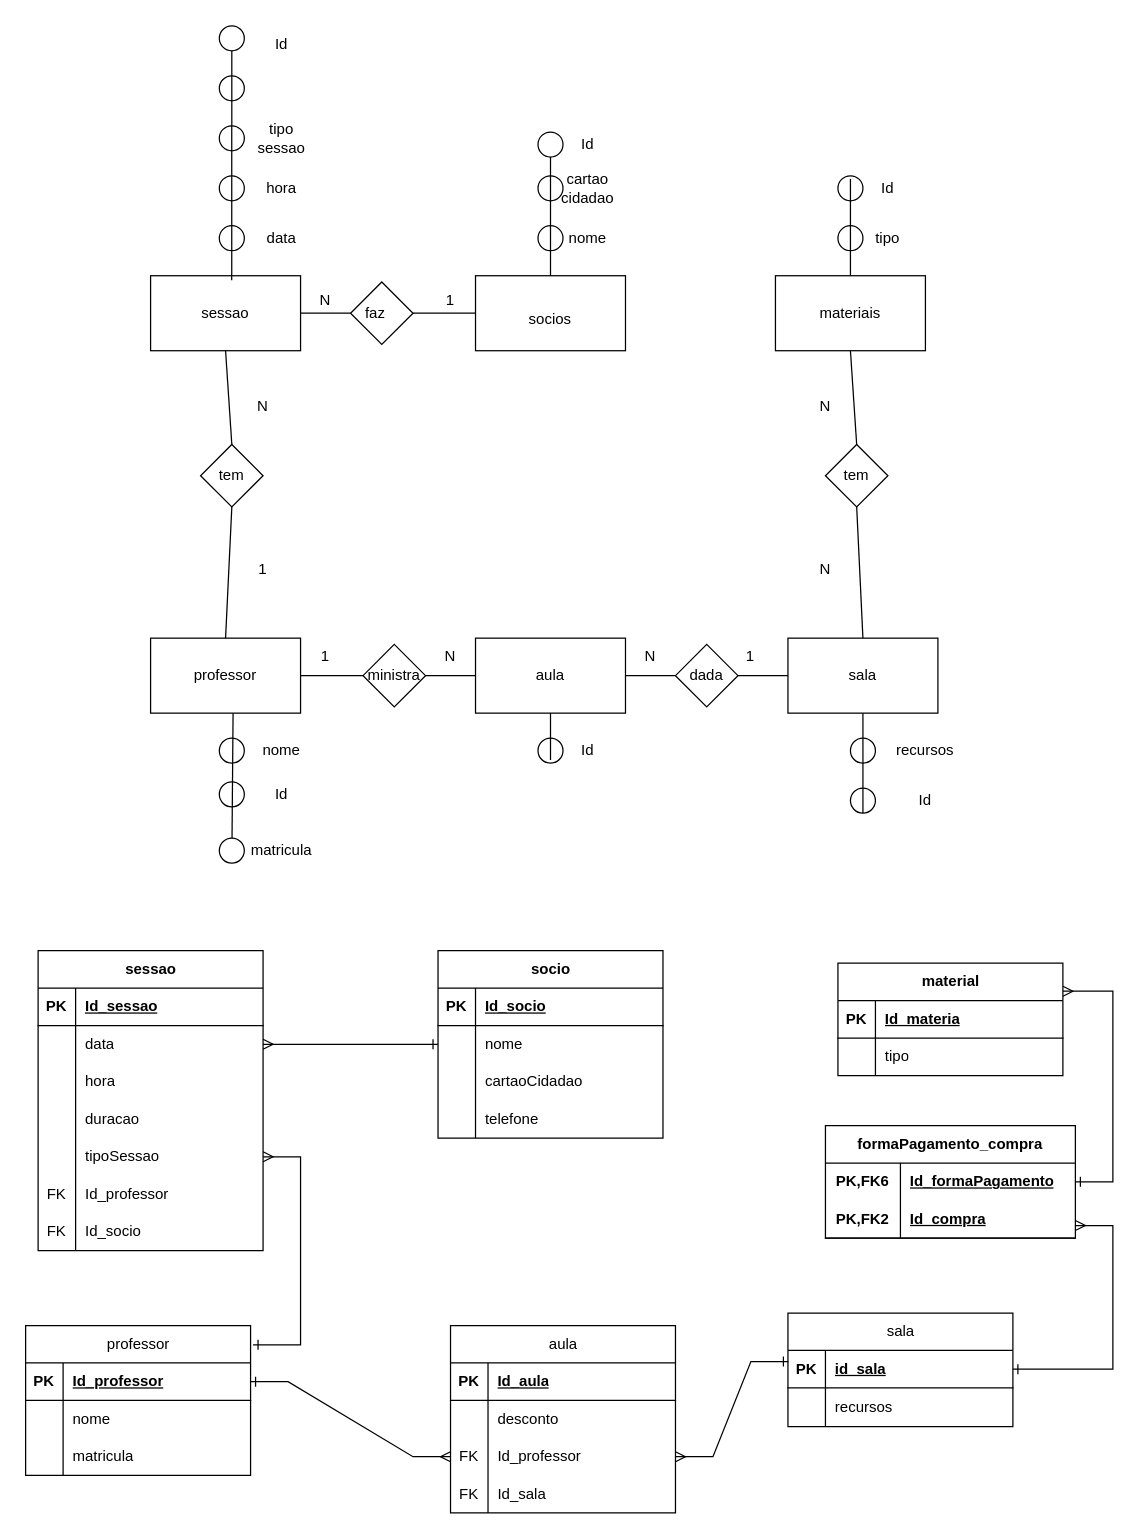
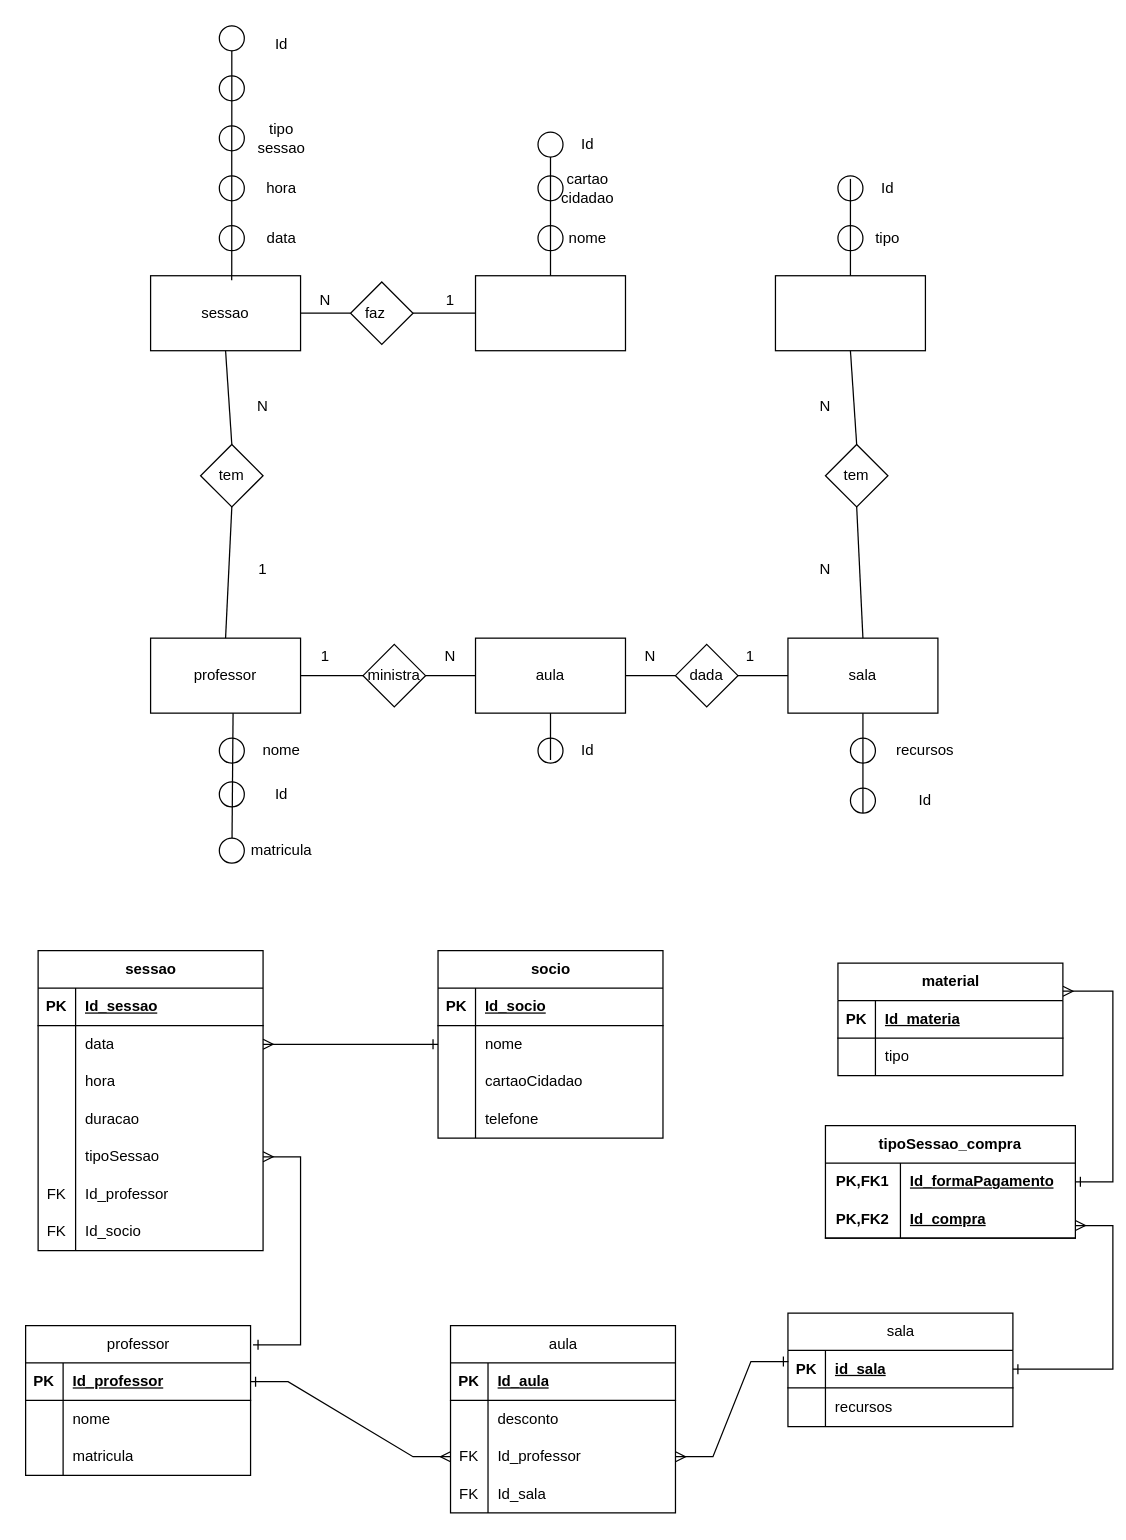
node "materiais": removed
node "socios": removed
node "formaPagamento_compra": label "formaPagamento_compra" -> "tipoSessao_compra"
node "PK,FK6": label "PK,FK6" -> "PK,FK1"
